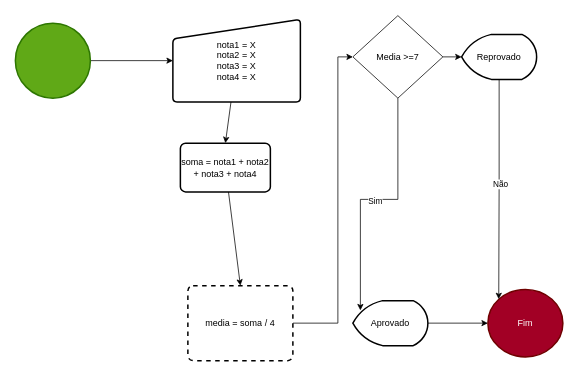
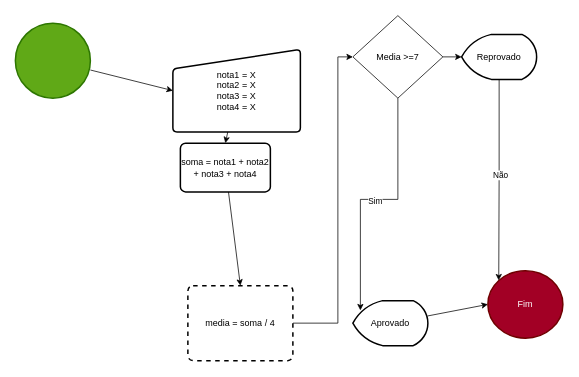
node "nota1 = X nota2 = X nota3 = X nota4 = X": moved (237, 60) -> (237, 90)
node "Fim": moved (525, 323) -> (525, 304)
